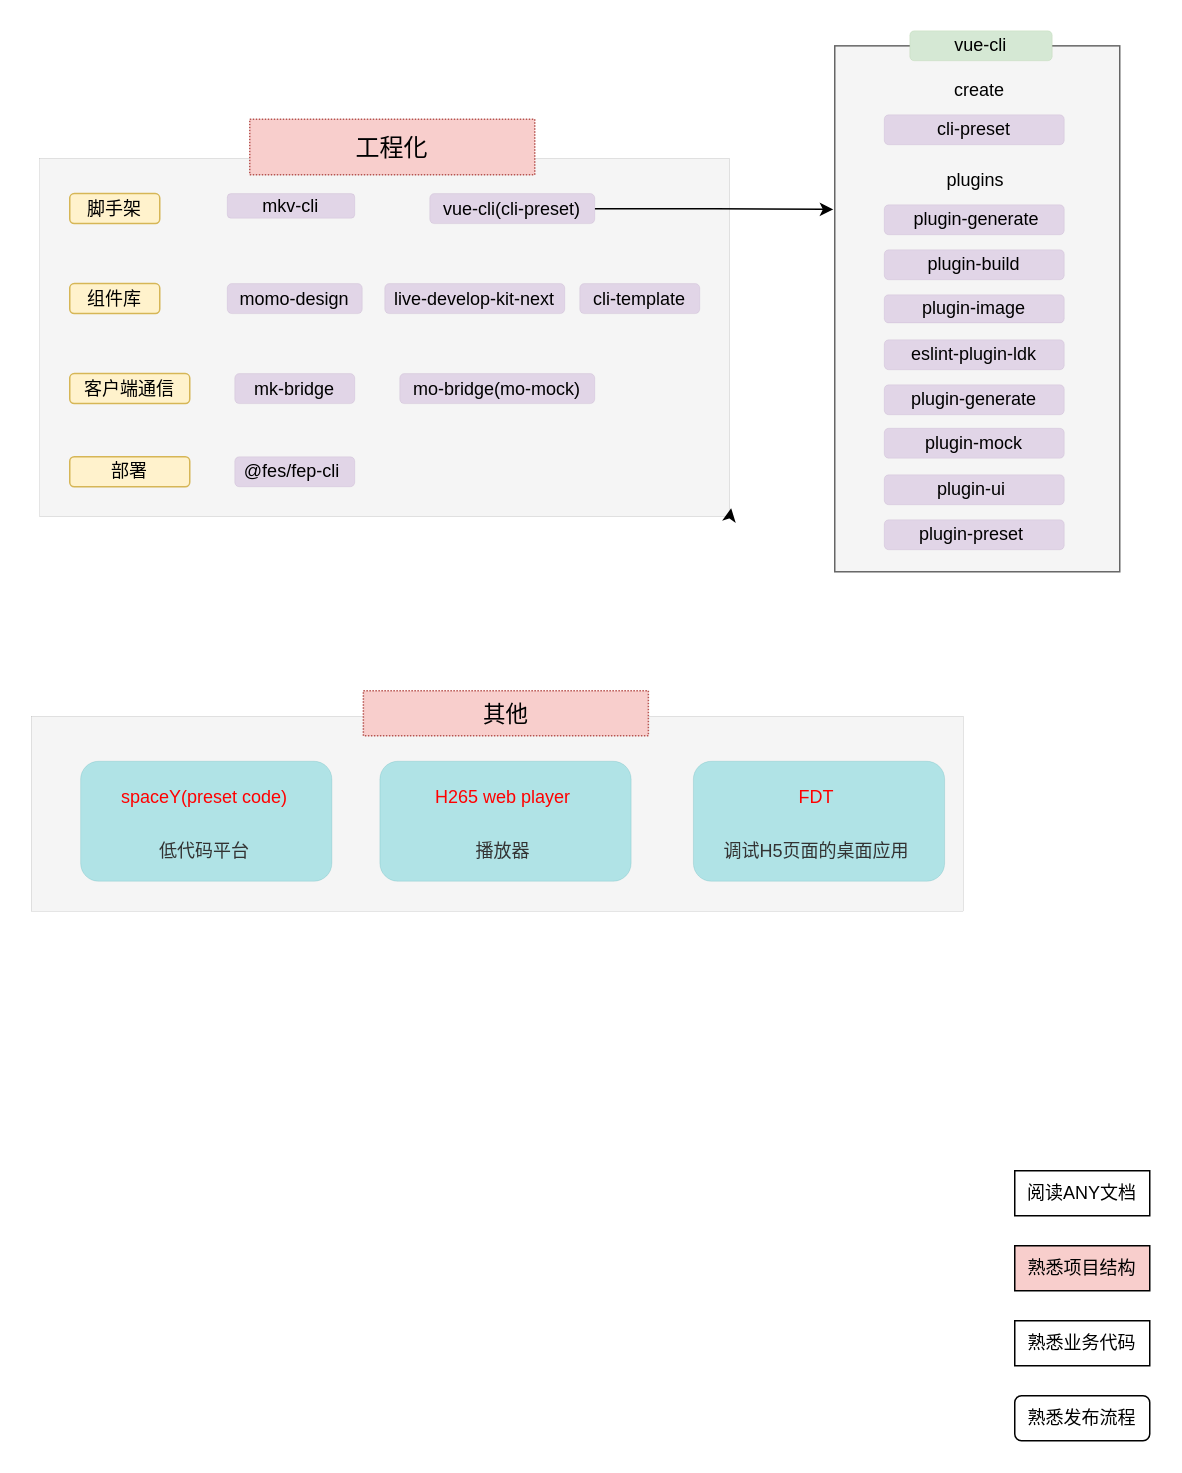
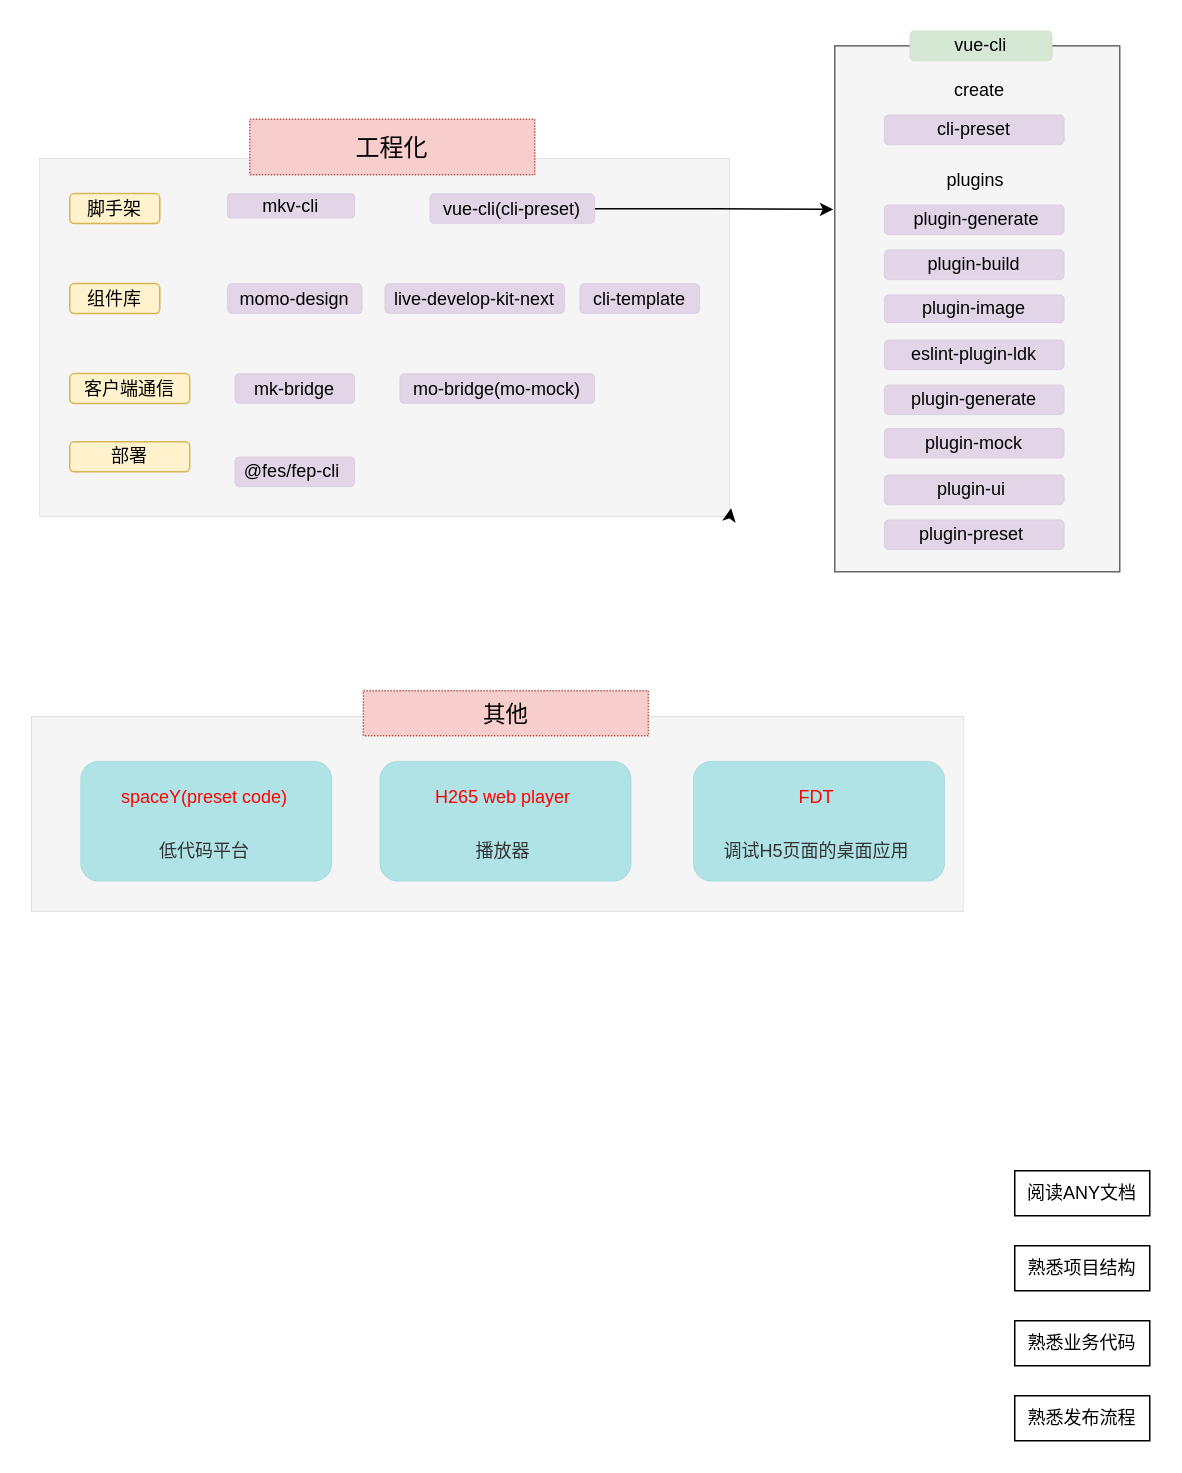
node "部署": moved (130, 472) -> (130, 457)
node "熟悉项目结构": fillcolor #f8cecc -> #ffffff
node "熟悉发布流程": shape rounded rectangle -> rectangle
